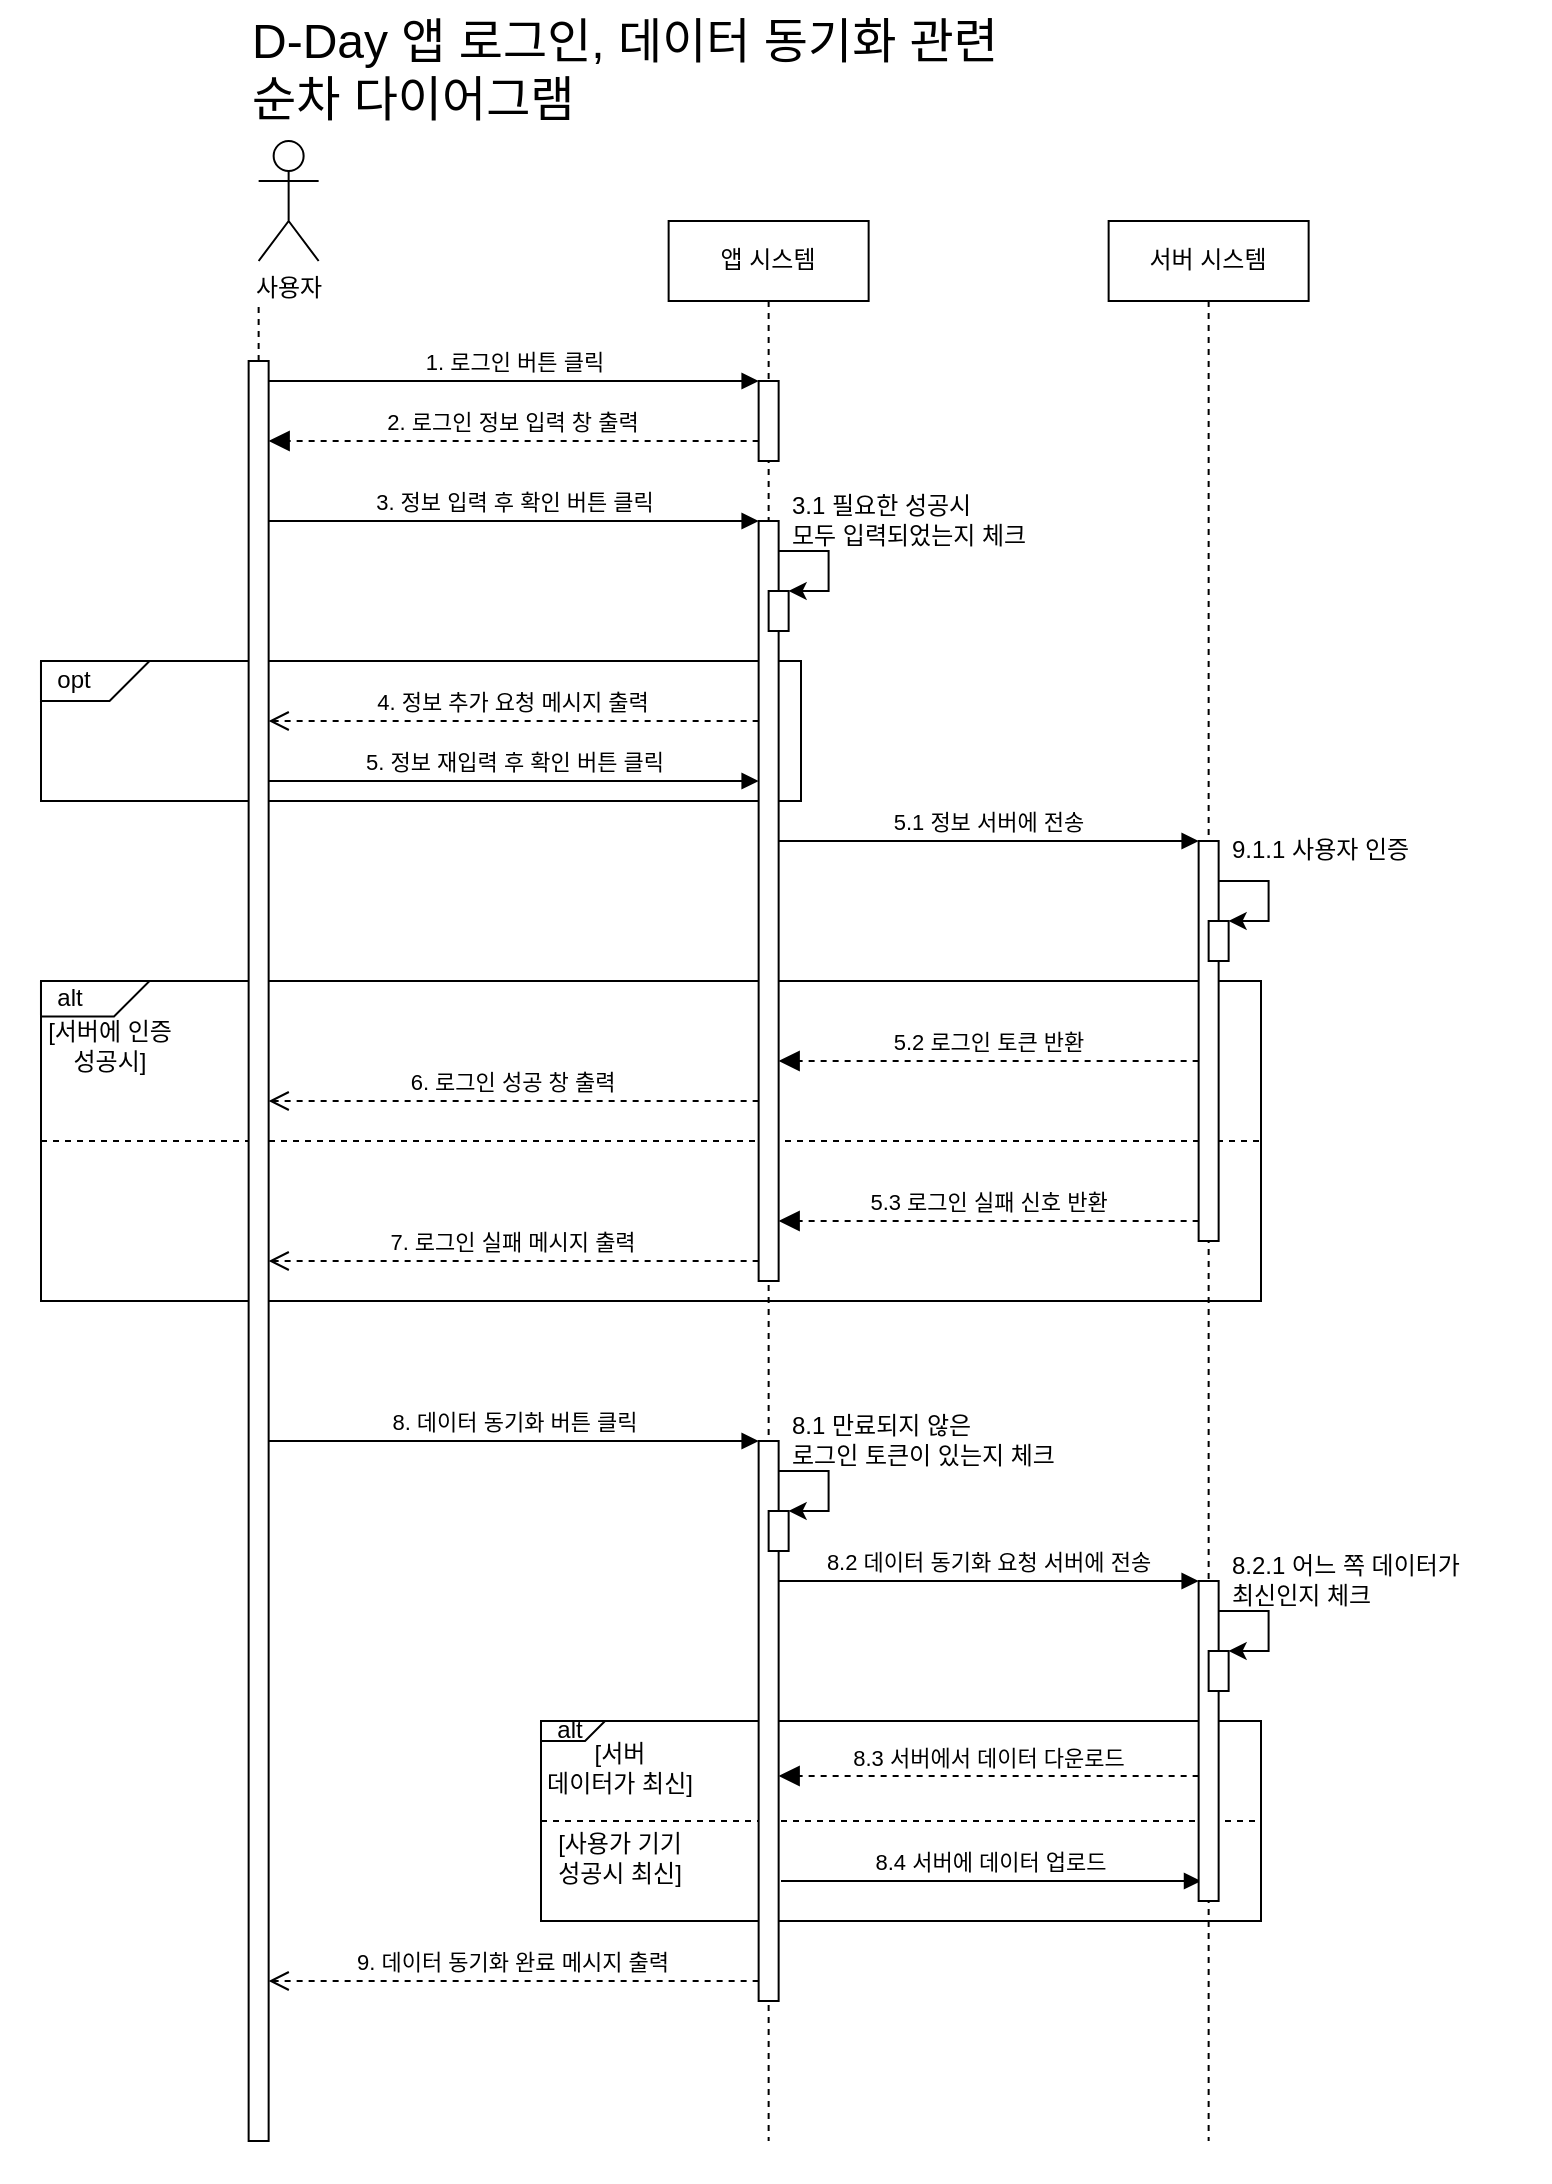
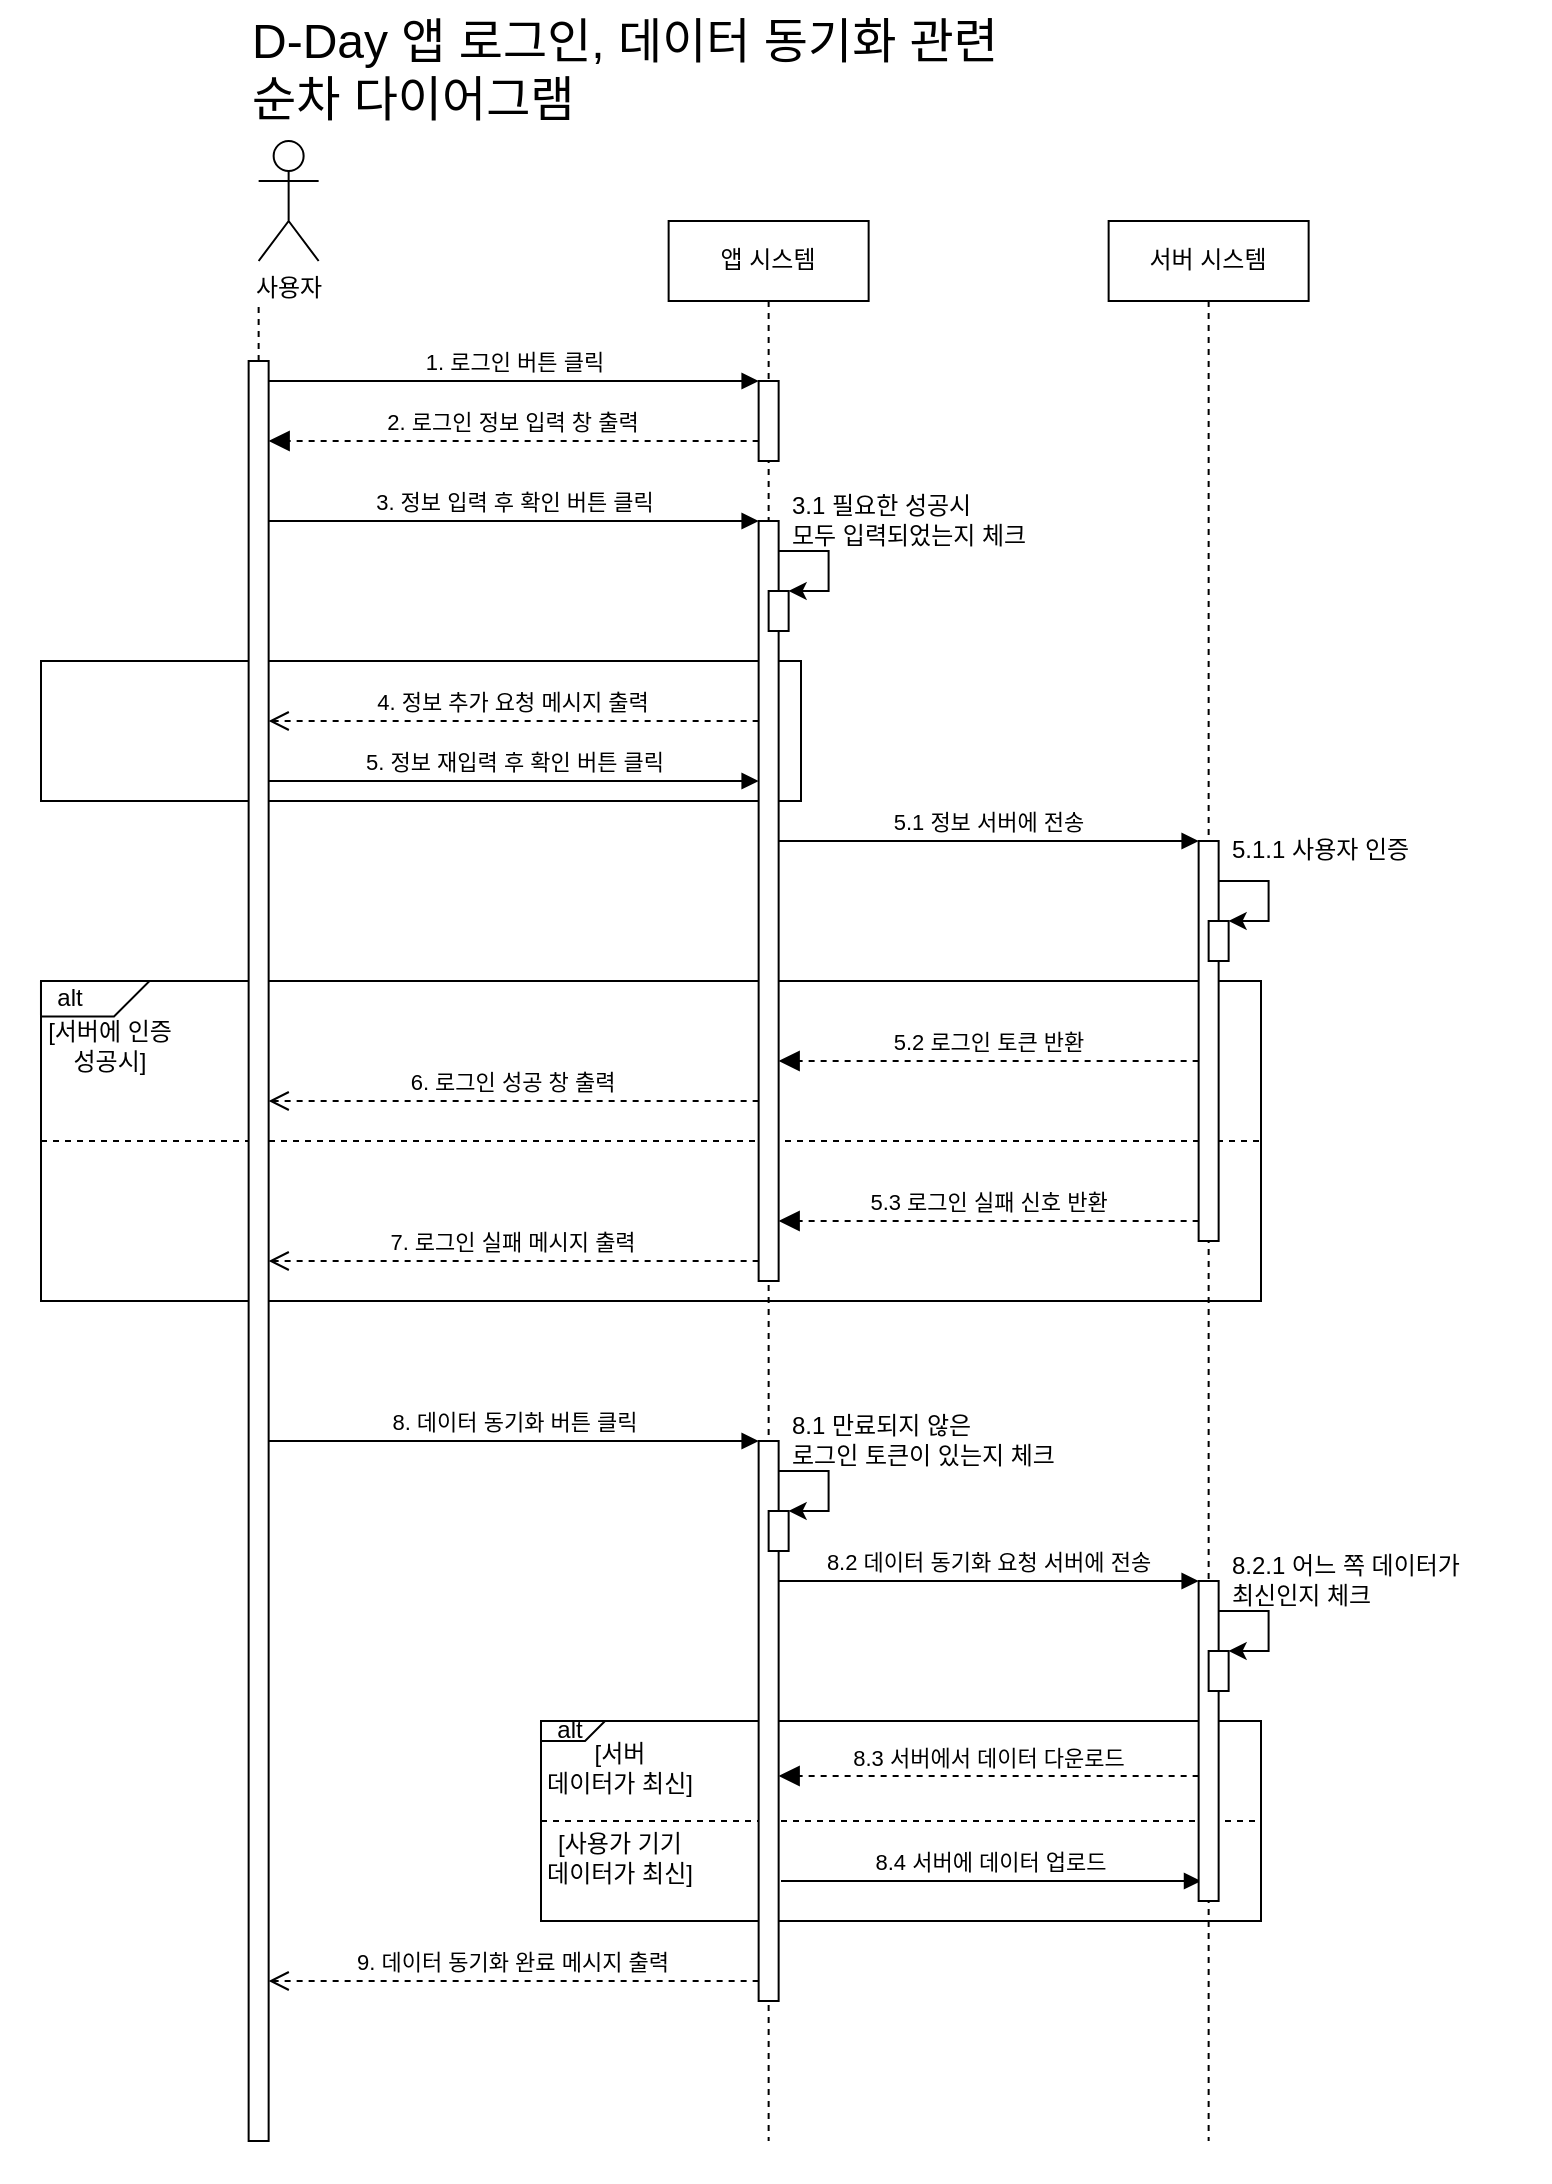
node "opt": removed
node "9.1.1 사용자 인증": label "9.1.1 사용자 인증" -> "5.1.1 사용자 인증"
node "[사용가 기기 성공시 최신]": label "[사용가 기기 성공시 최신]" -> "[사용가 기기 데이터가 최신]"
